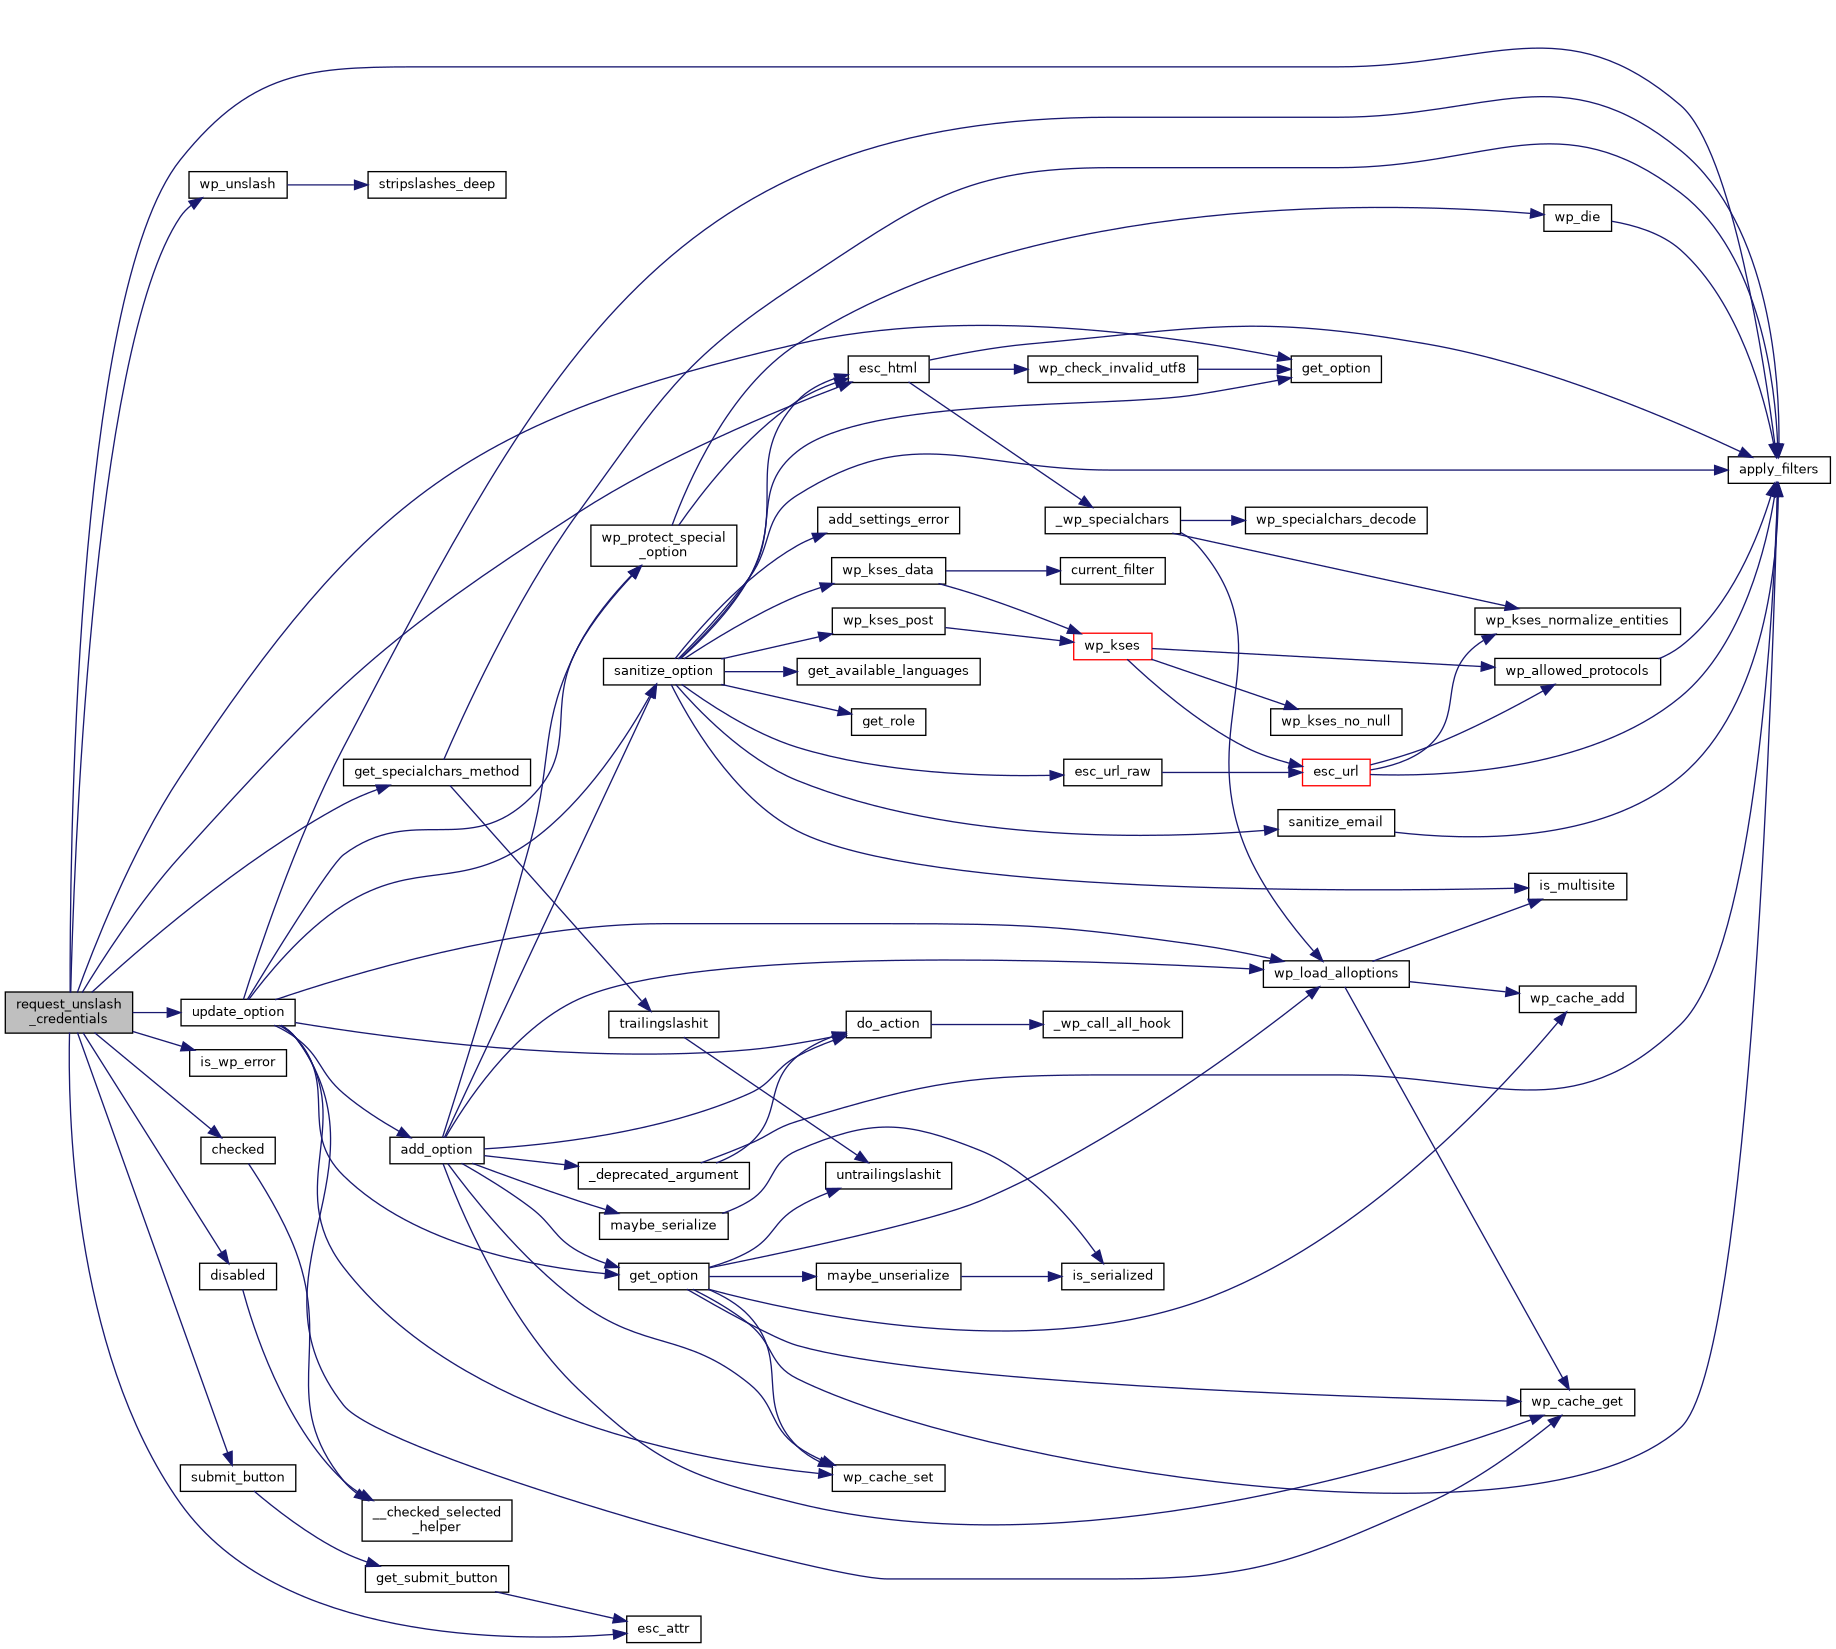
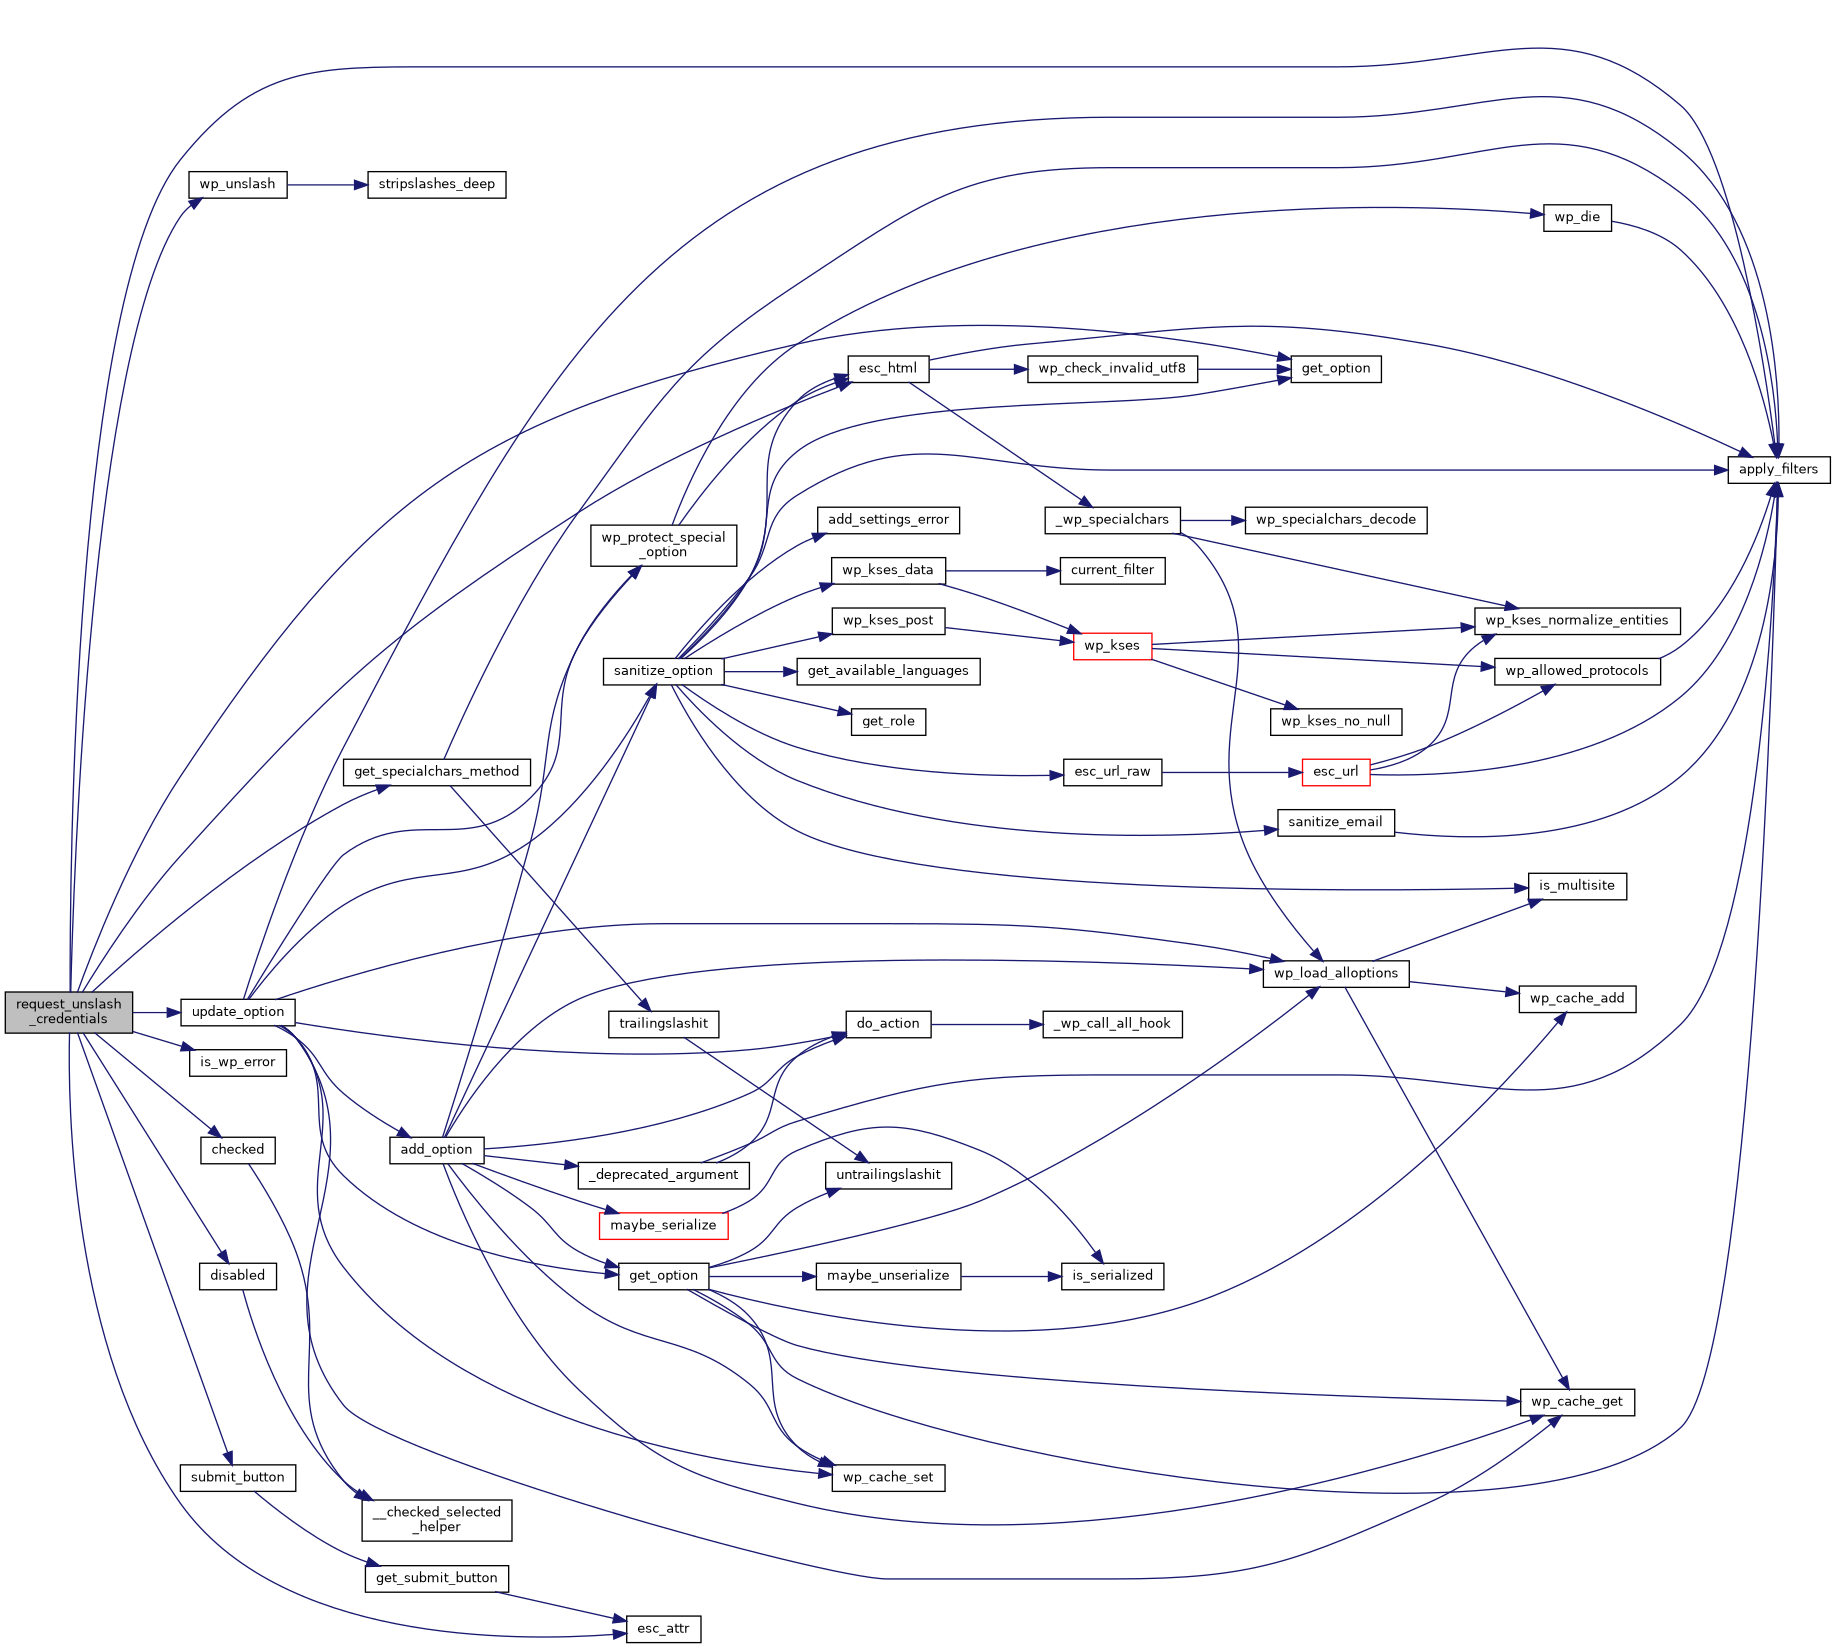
edge "wp_kses" -> "esc_url": now "wp_kses" -> "wp_kses_normalize_entities"
node "maybe_serialize": color black -> red
